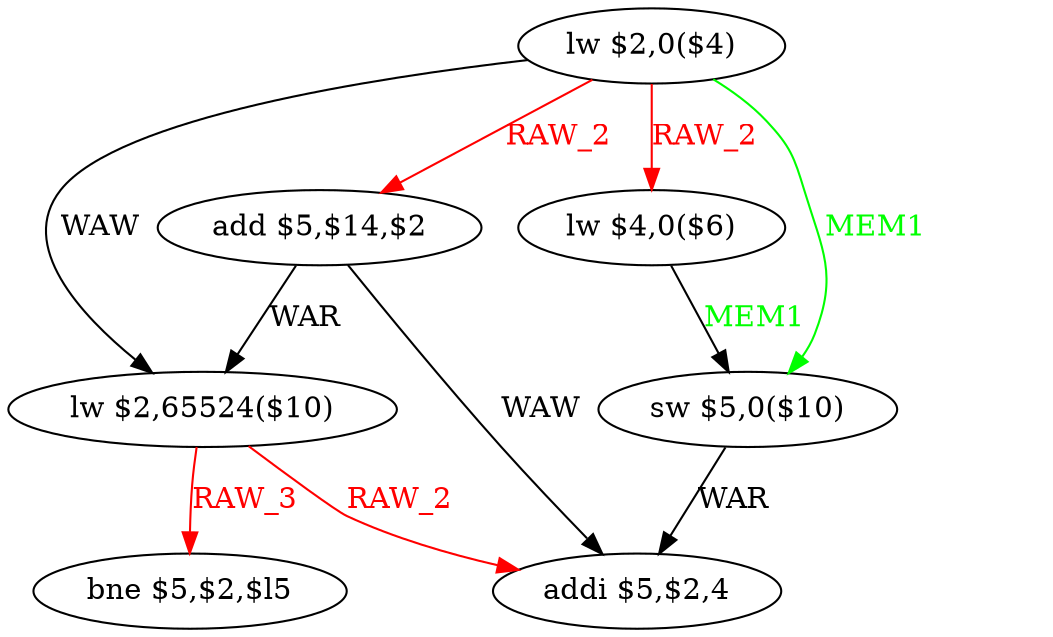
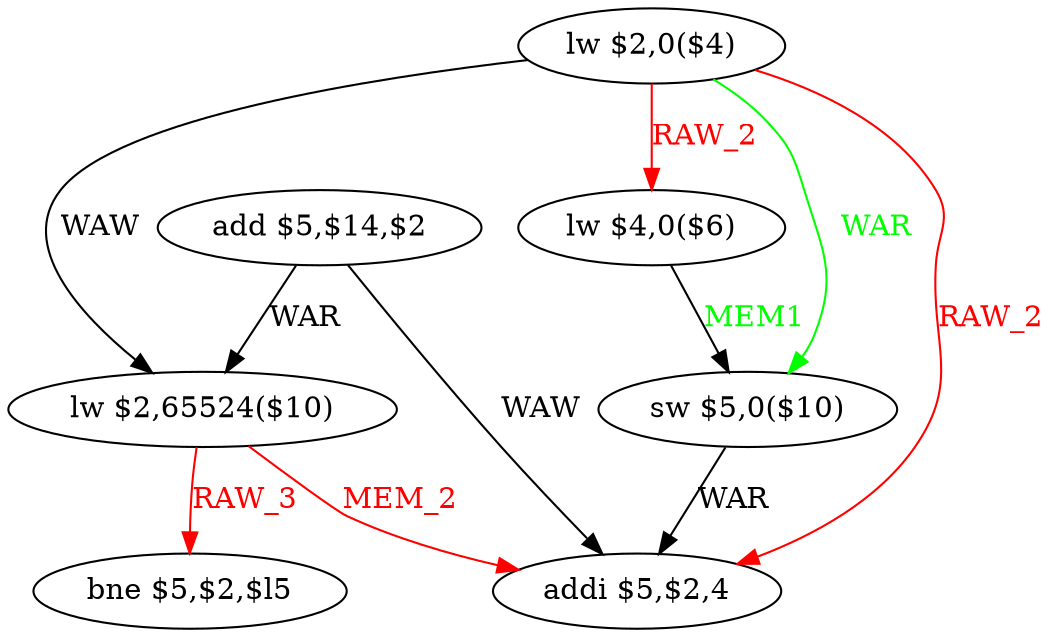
edge "lw $2,0($4)" -> "add $5,$14,$2": now "lw $2,0($4)" -> "addi $5,$2,4"
edge "lw $2,0($4)" -> "sw $5,0($10)": label "MEM1" -> "WAR"
edge "lw $2,65524($10)" -> "addi $5,$2,4": label "RAW_2" -> "MEM_2"
